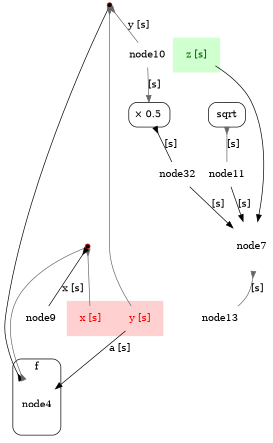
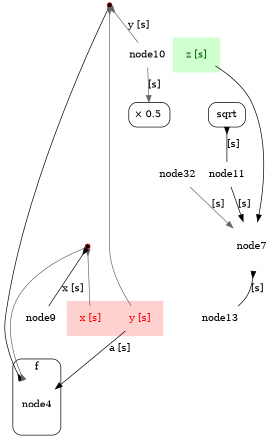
edge "× 0.5" -- "node32": removed, label "[s]"
edge "sqrt" -- "node11": color gray40 -> black
edge "node32" -- "node7": color black -> gray40
edge "node7" -- "node13": color gray40 -> black
